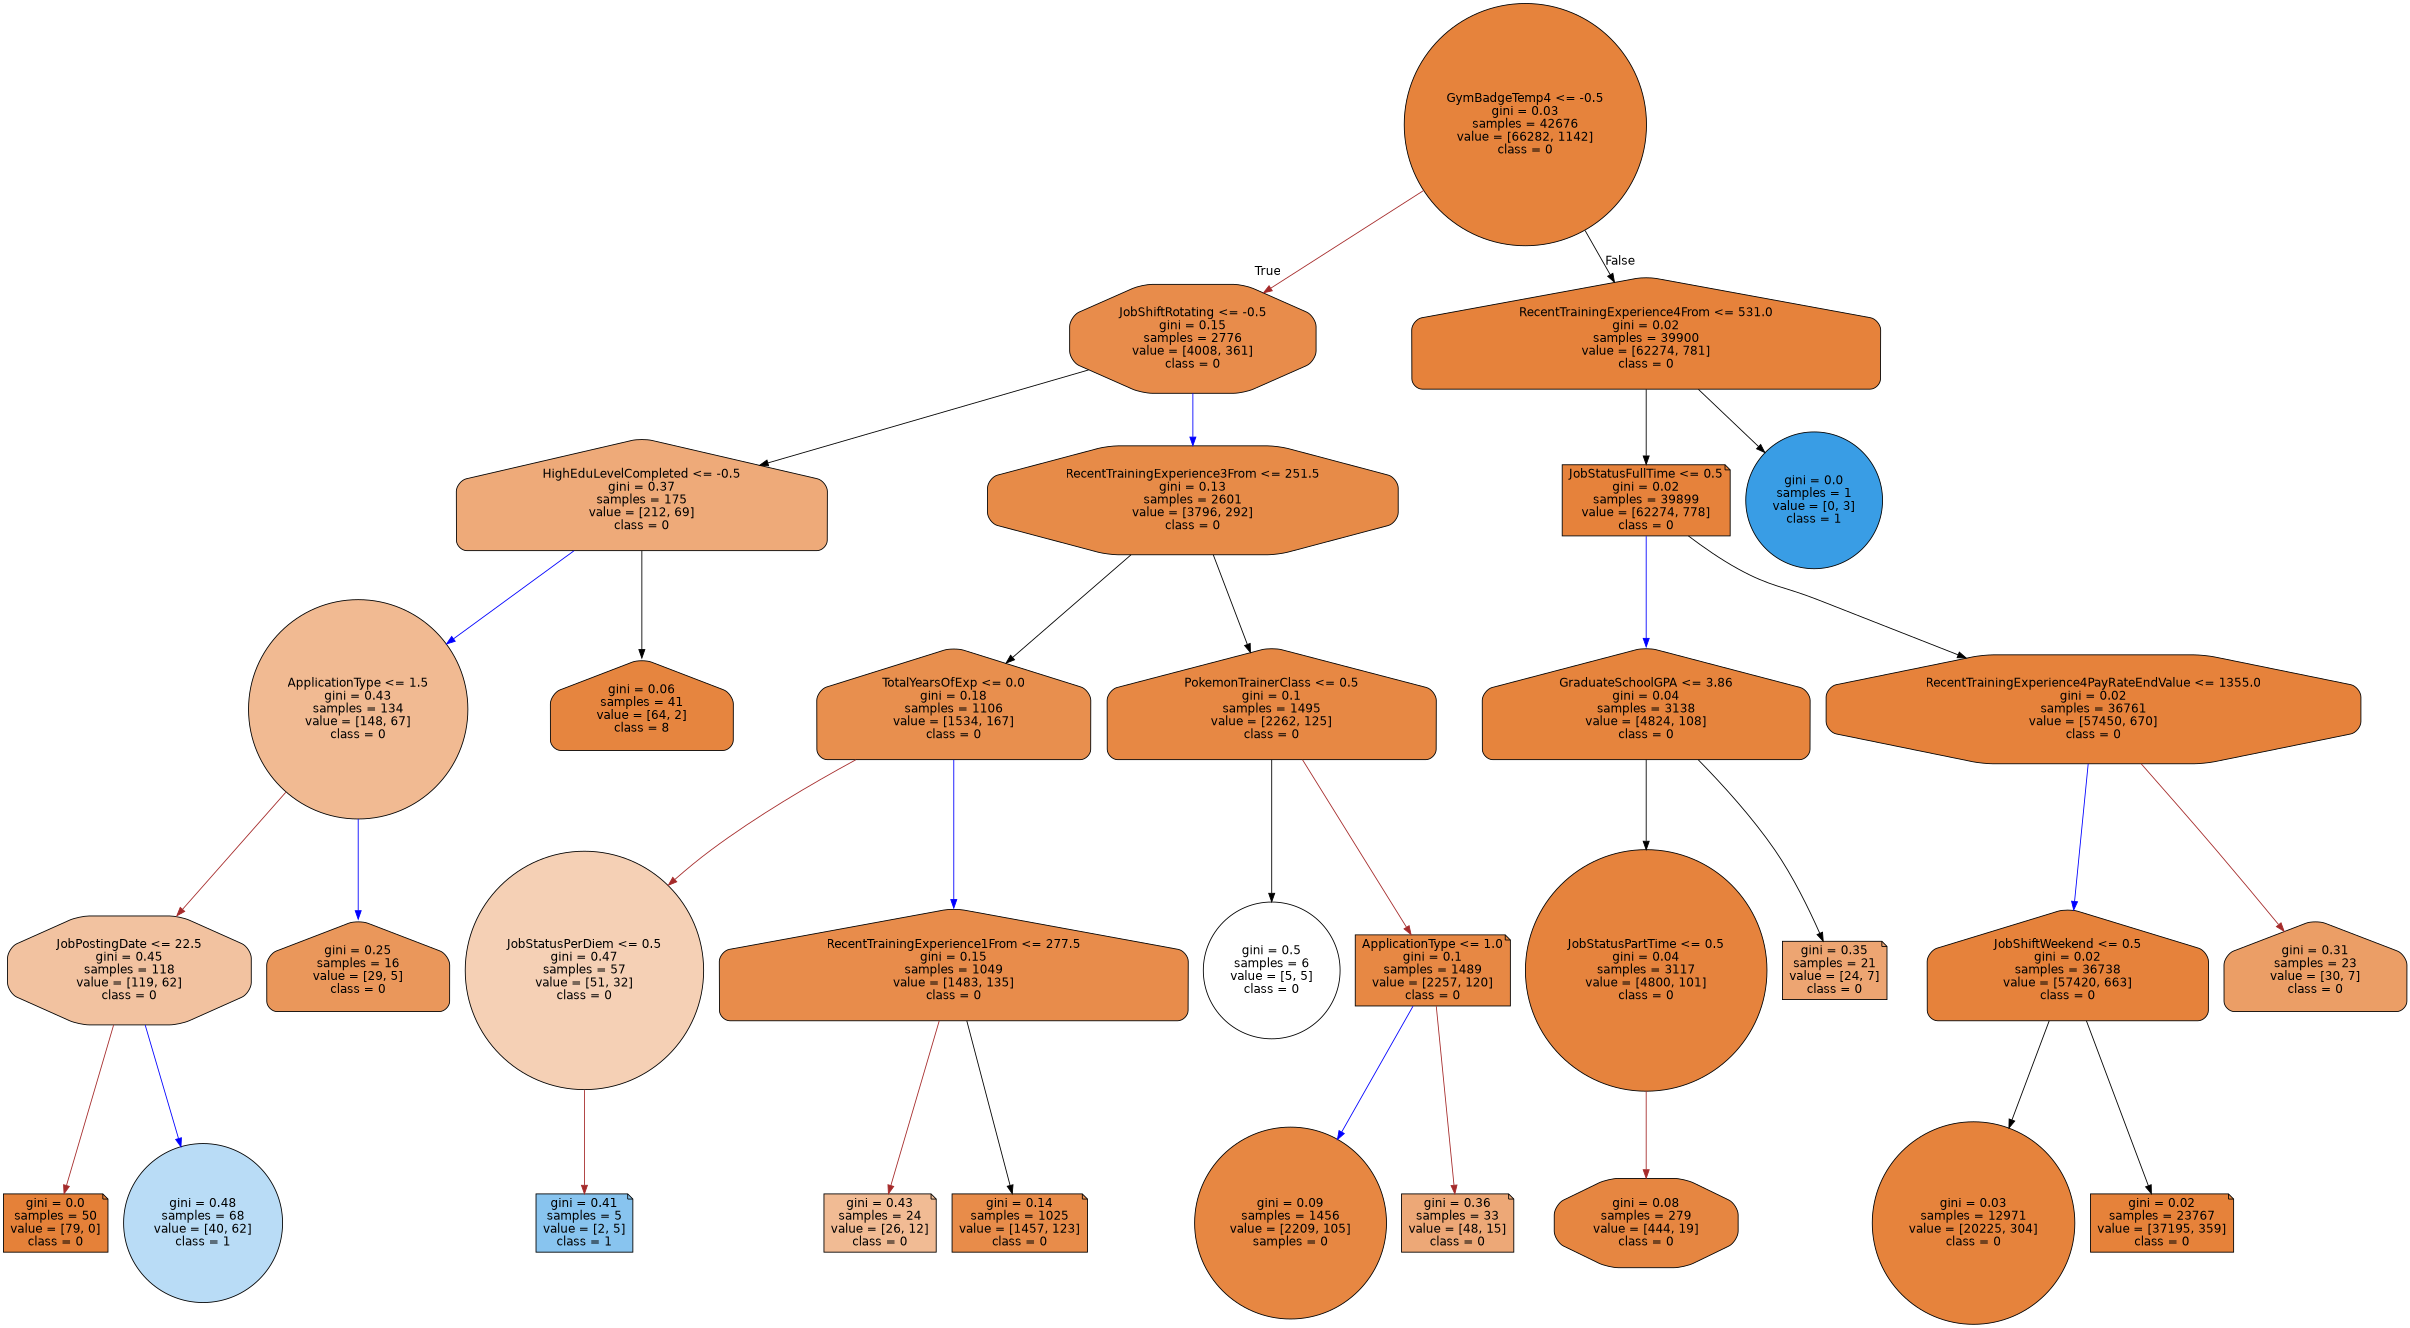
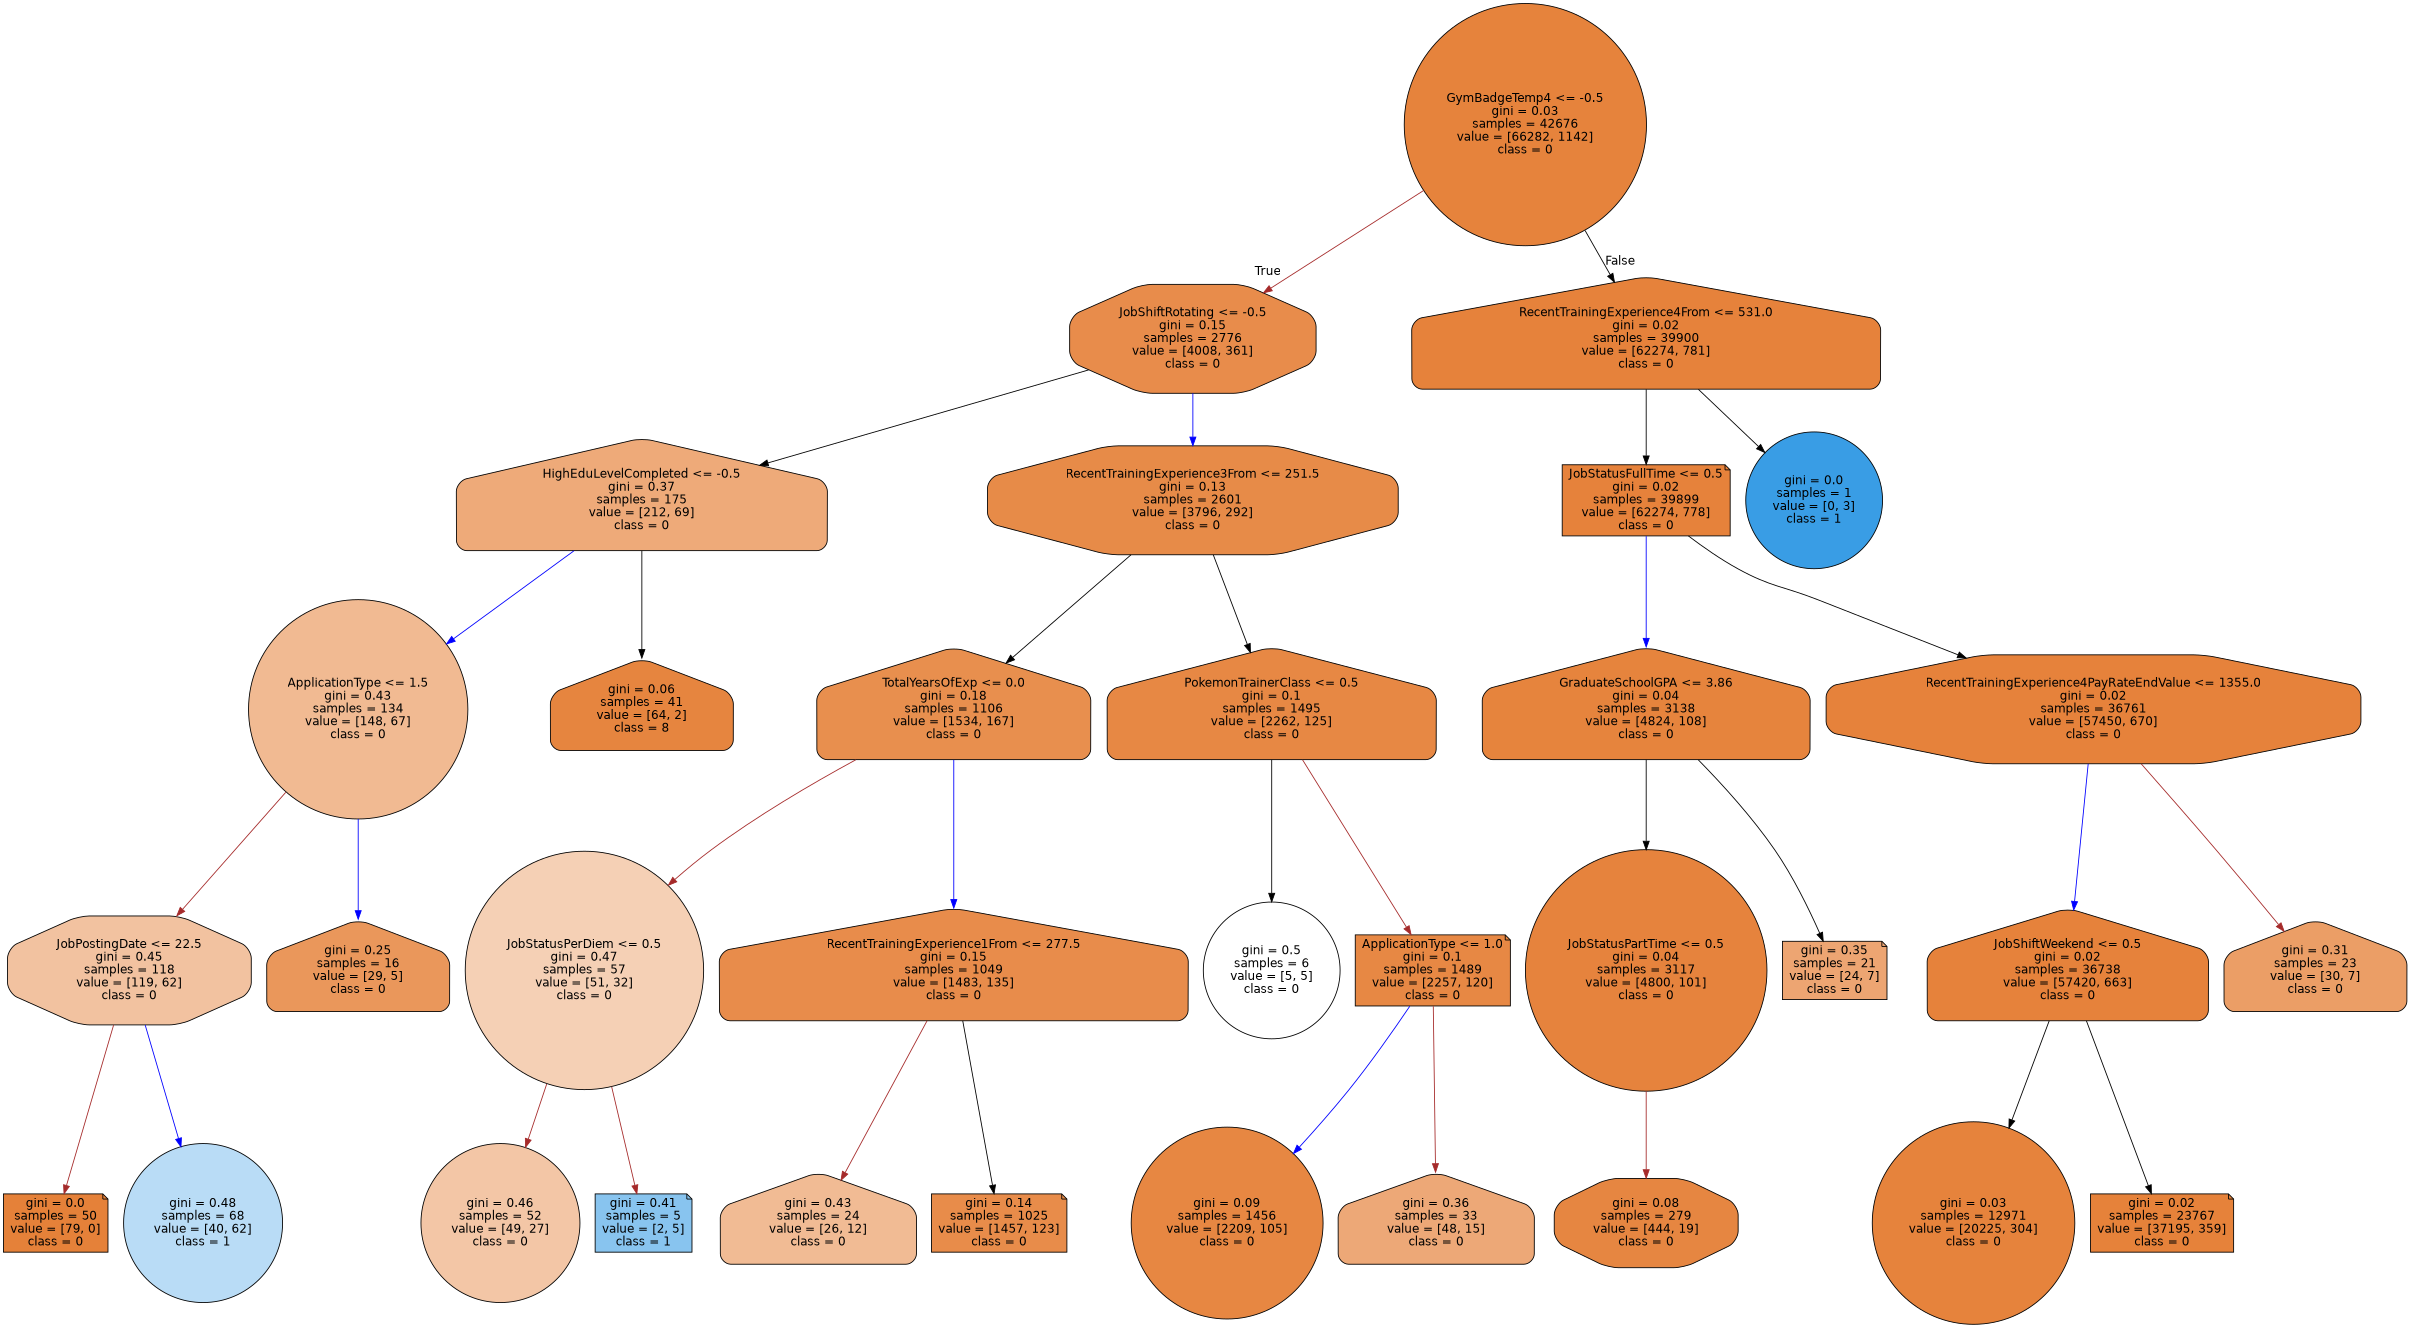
node "gini = 0.46 samples = 52 value = [49, 27] class = 0": added
node "gini = 0.43 samples = 24 value = [26, 12] class = 0": shape note -> house
node "gini = 0.09 samples = 1456 value = [2209, 105] samples = 0": label "gini = 0.09 samples = 1456 value = [2209, 105] samples = 0" -> "gini = 0.09 samples = 1456 value = [2209, 105] class = 0"
node "gini = 0.36 samples = 33 value = [48, 15] class = 0": shape note -> house
